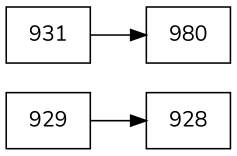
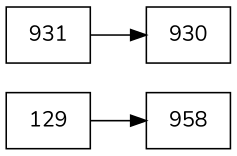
node "980": label "980" -> "930"
node "929": label "929" -> "129"
node "928": label "928" -> "958"
